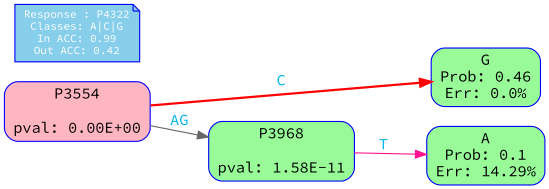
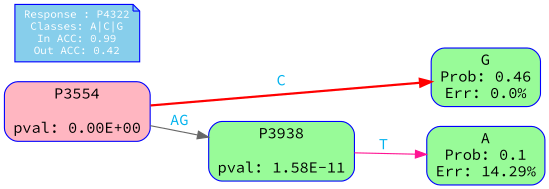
node "P3968 pval: 1.58E-11": label "P3968 pval: 1.58E-11" -> "P3938 pval: 1.58E-11"
